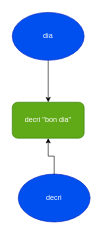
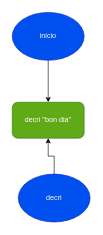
node "dia": label "dia" -> "inicio"
